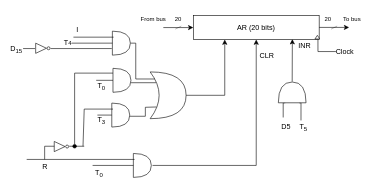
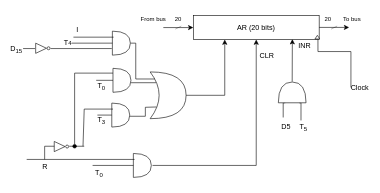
node "Clock": moved (345, 51) -> (360, 87)
